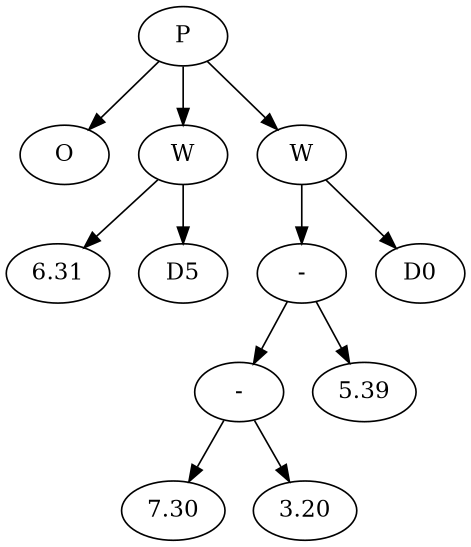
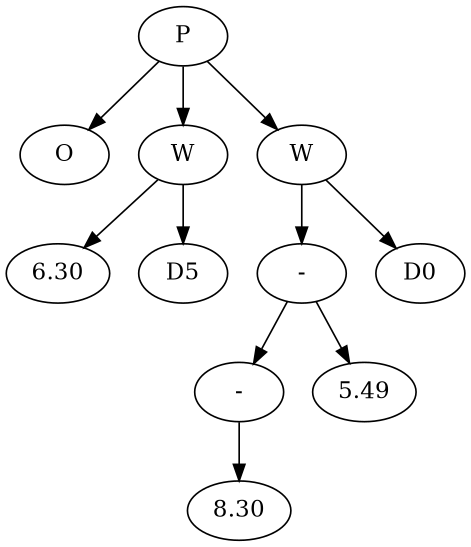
node "6.31": label "6.31" -> "6.30"
node "5.39": label "5.39" -> "5.49"
node "7.30": label "7.30" -> "8.30"
node "3.20": removed
